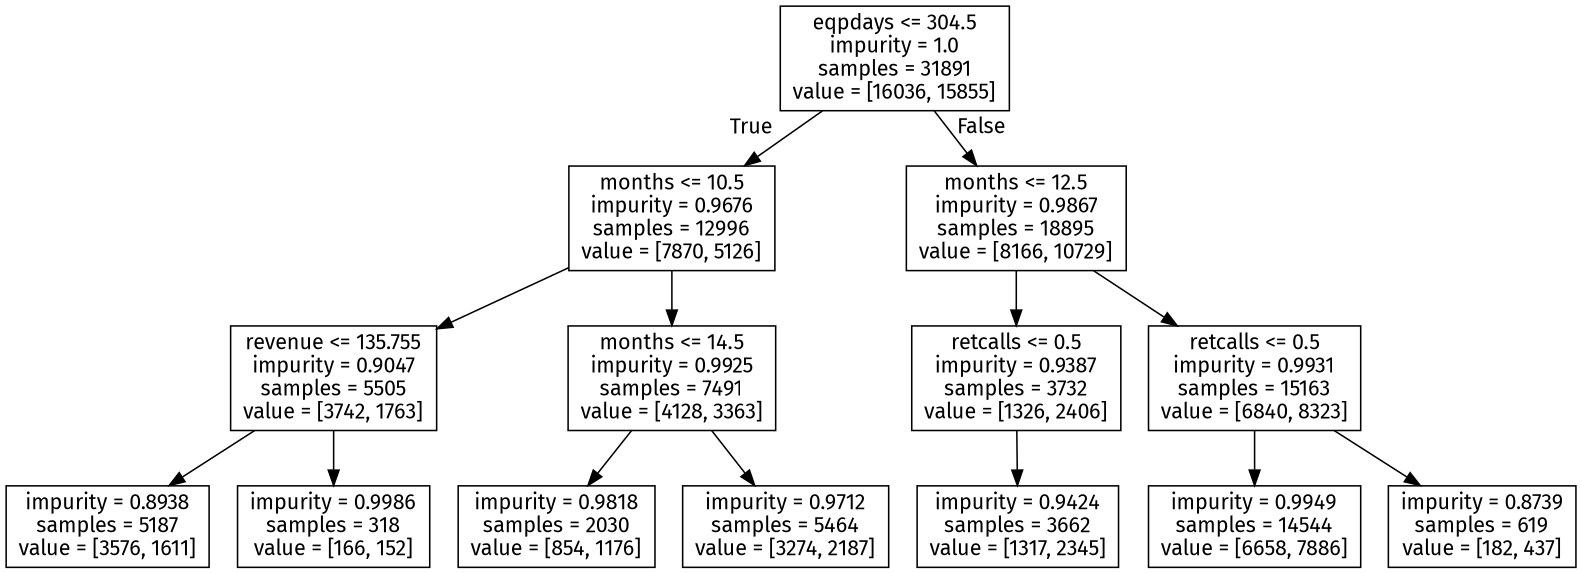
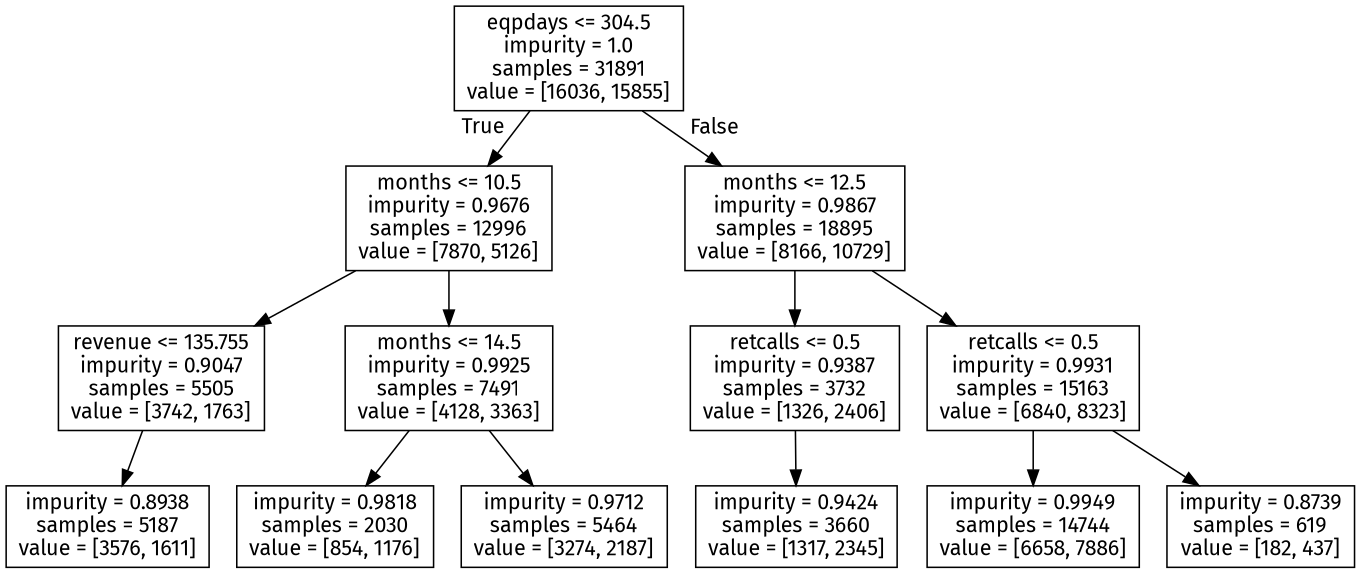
node "impurity = 0.9986 samples = 318 value = [166, 152]": removed
node "impurity = 0.9424 samples = 3662 value = [1317, 2345]": label "impurity = 0.9424 samples = 3662 value = [1317, 2345]" -> "impurity = 0.9424 samples = 3660 value = [1317, 2345]"
node "impurity = 0.9949 samples = 14544 value = [6658, 7886]": label "impurity = 0.9949 samples = 14544 value = [6658, 7886]" -> "impurity = 0.9949 samples = 14744 value = [6658, 7886]"
